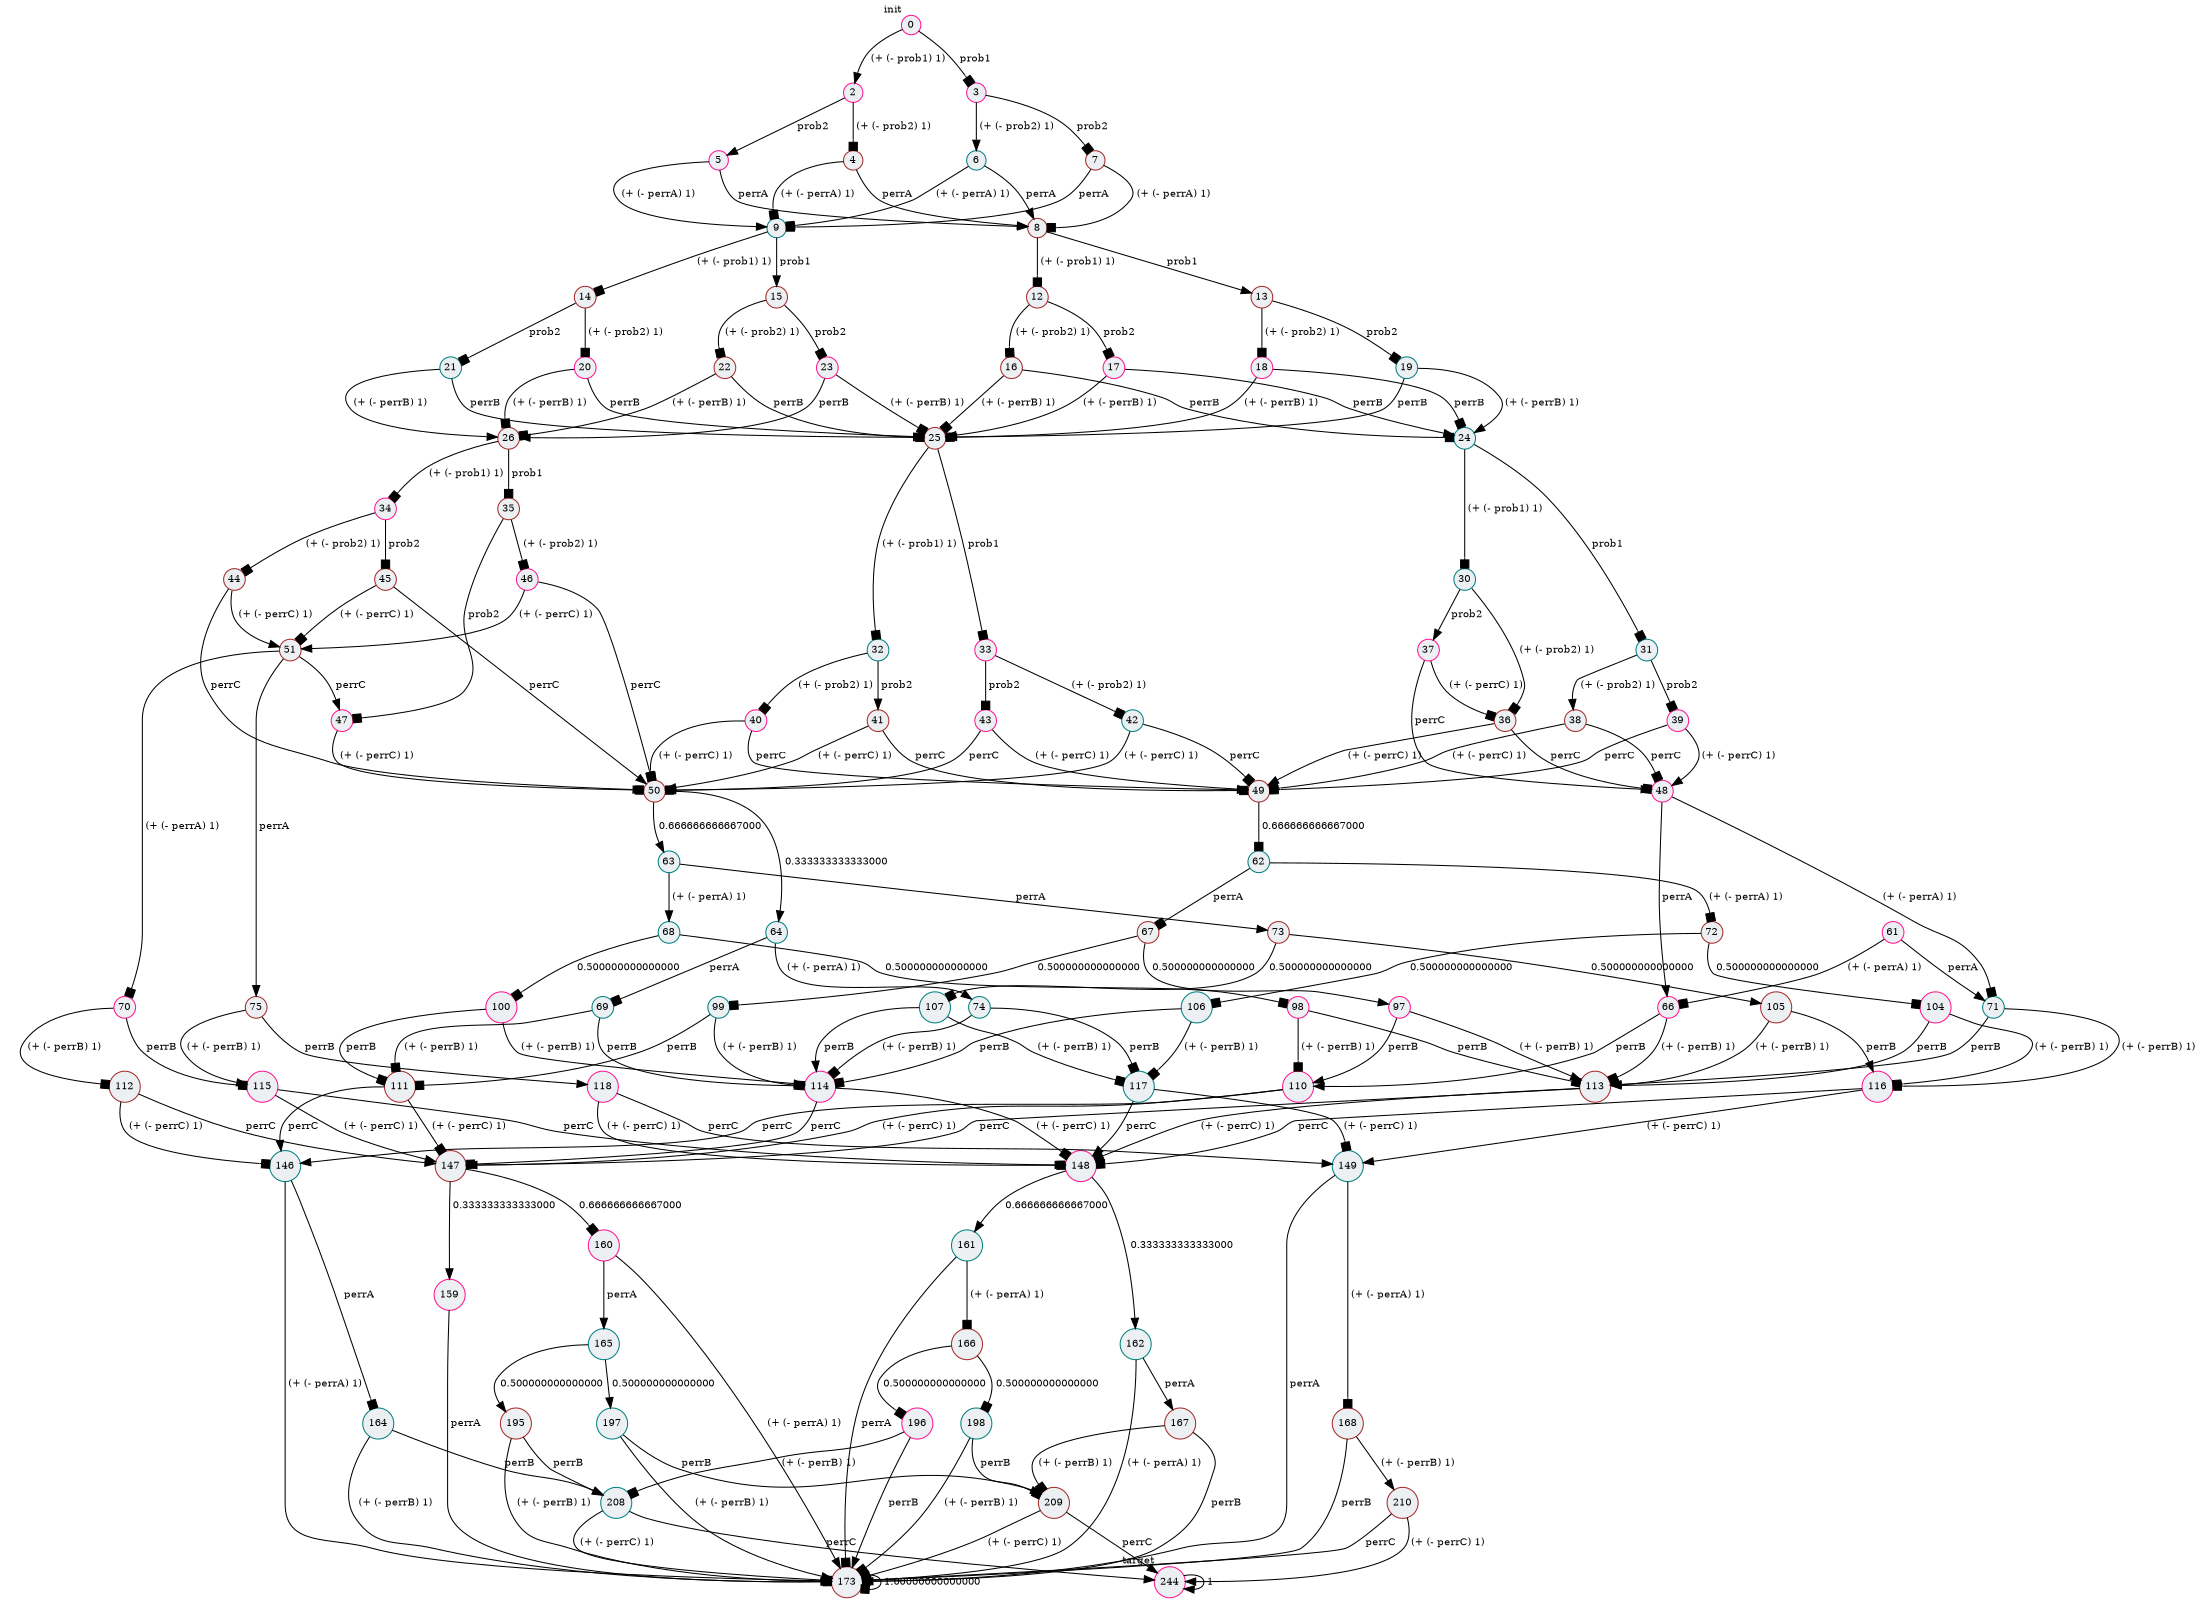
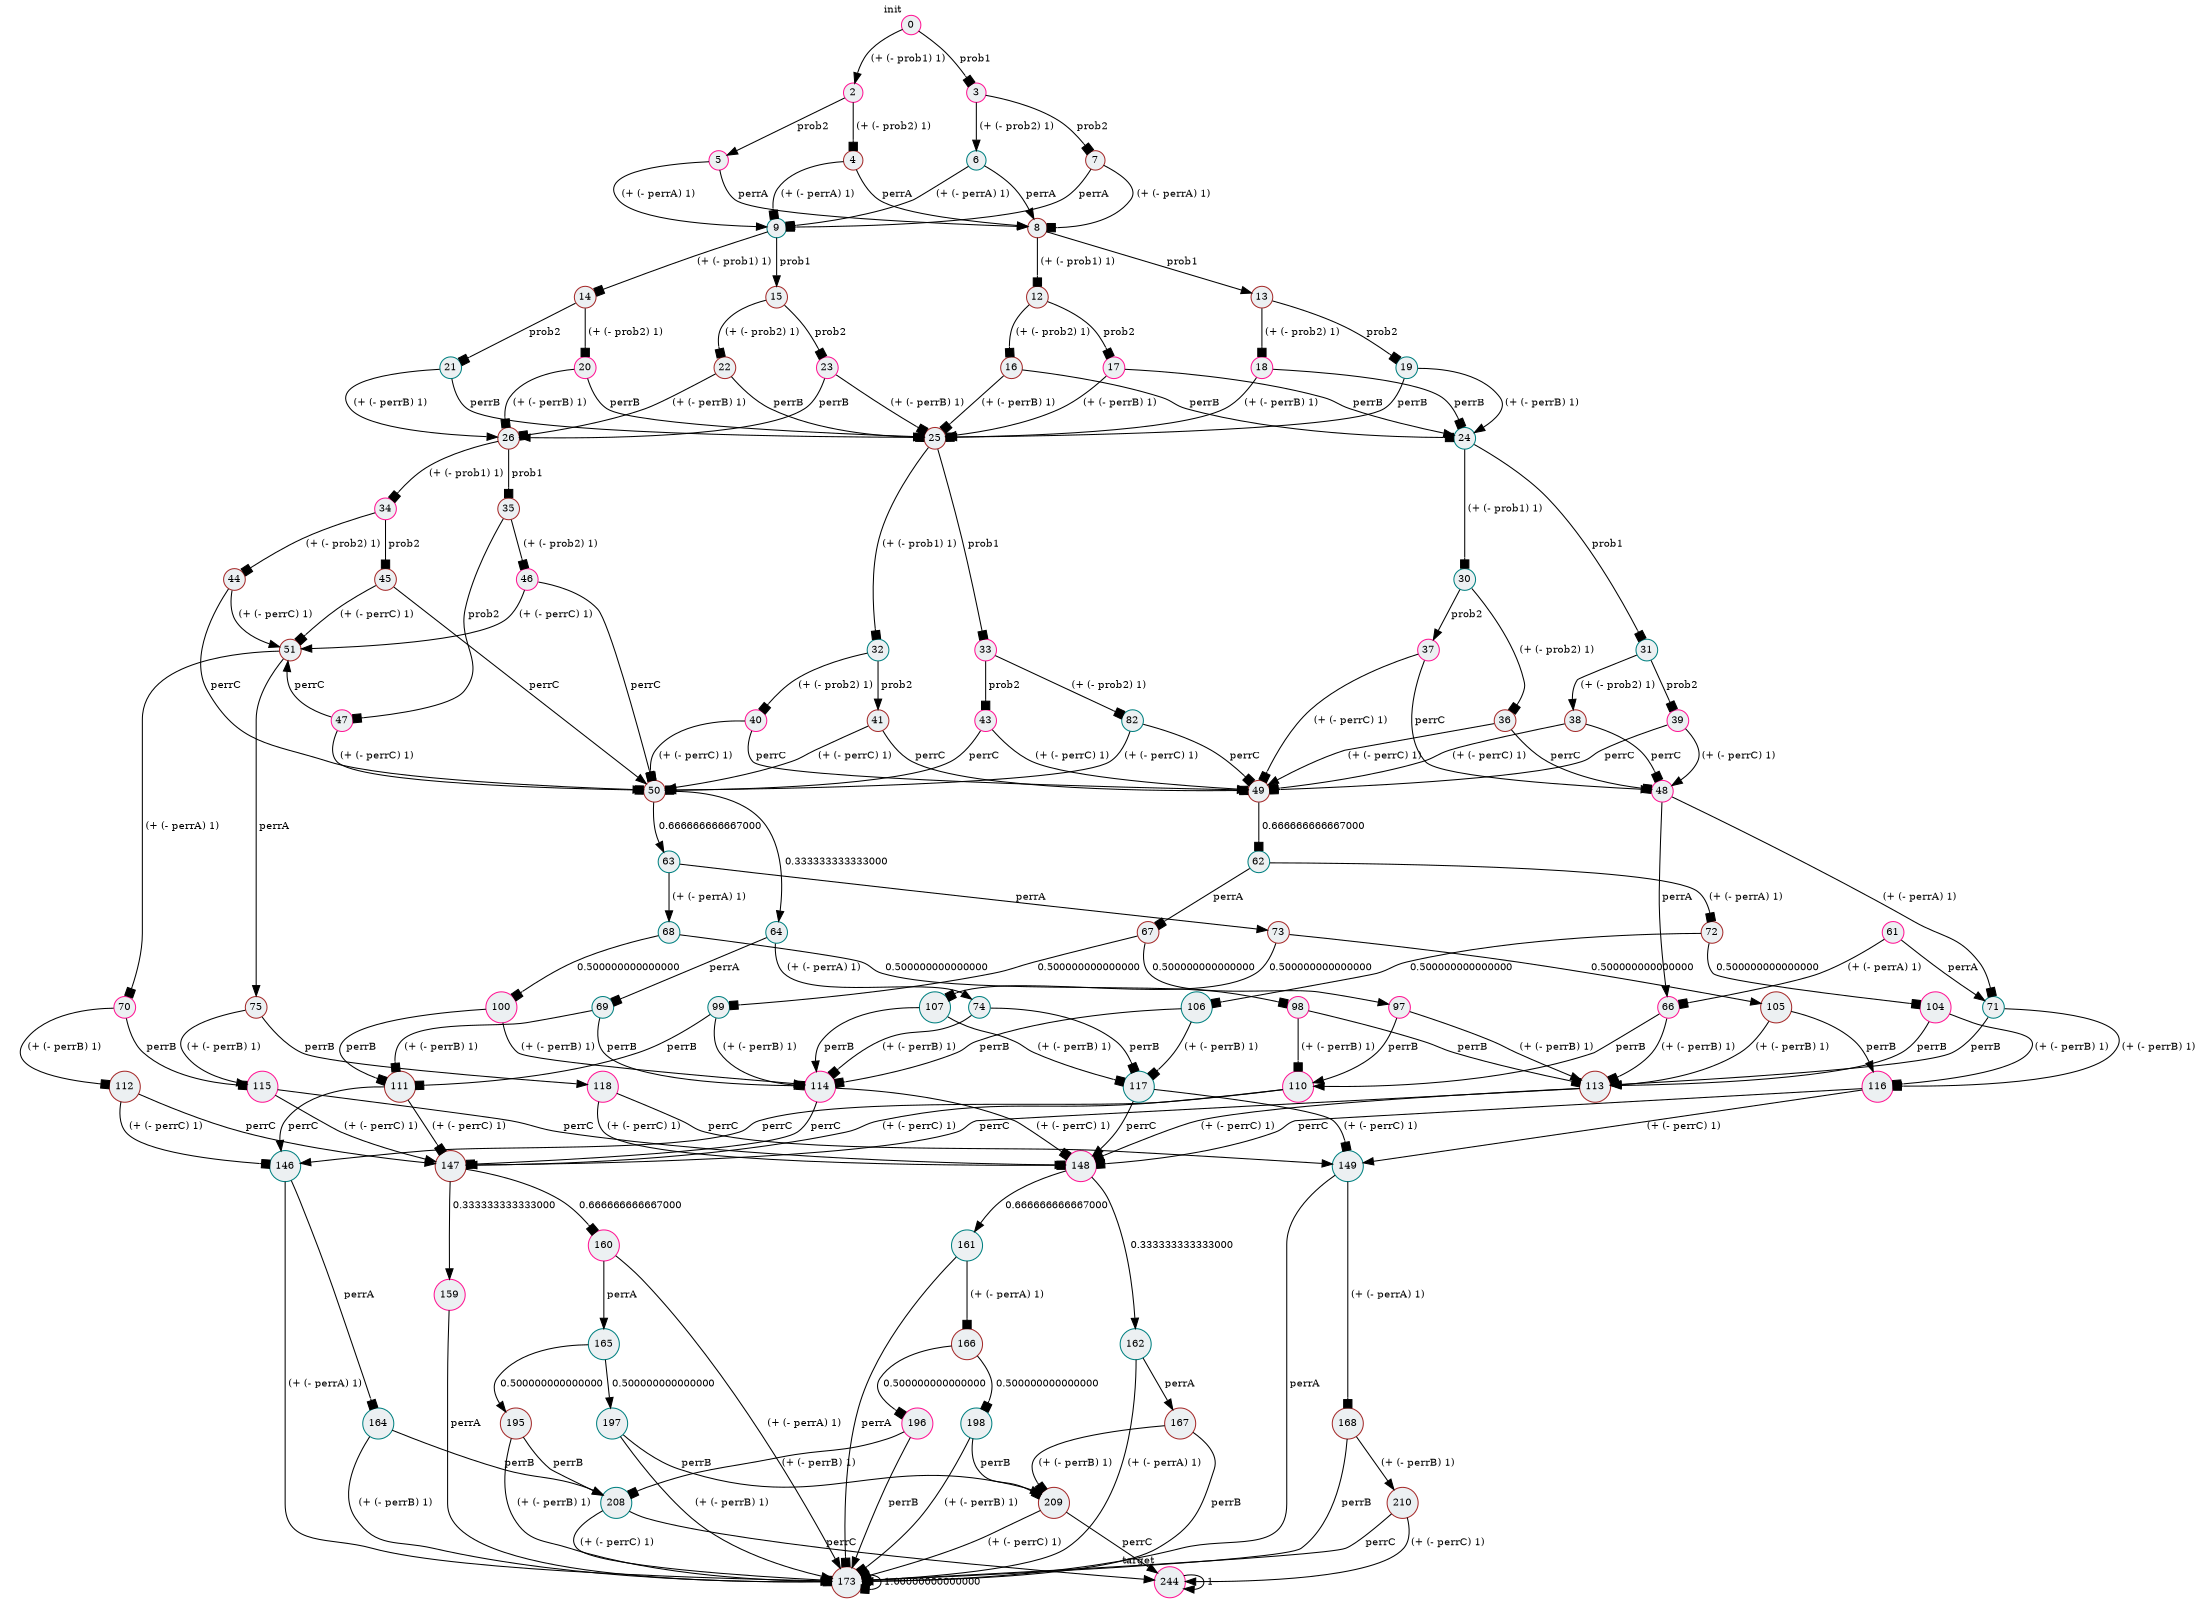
edge "51" -> "47": reversed
edge "37" -> "36": now "37" -> "49"
node "42": label "42" -> "82"
